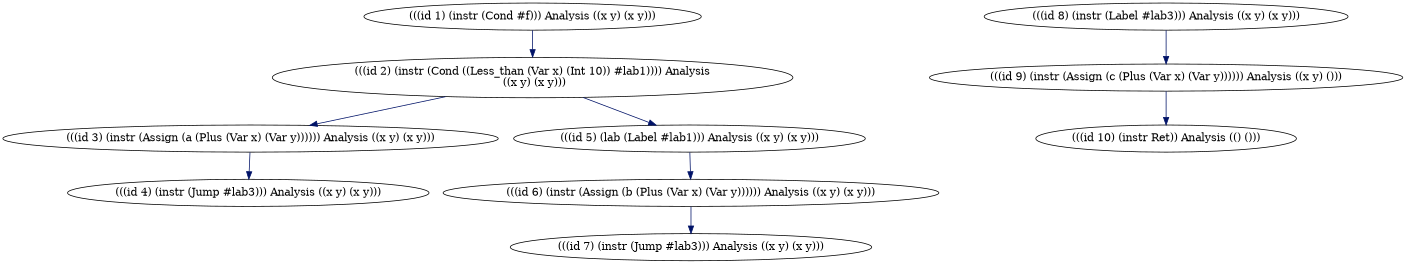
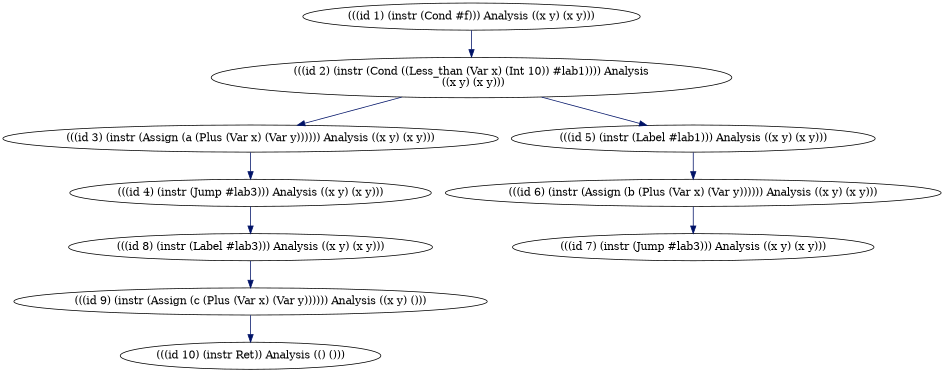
node "(((id 5) (lab (Label #lab1))) Analysis ((x y) (x y)))": label "(((id 5) (lab (Label #lab1))) Analysis ((x y) (x y)))" -> "(((id 5) (instr (Label #lab1))) Analysis ((x y) (x y)))"
edge "(((id 4) (instr (Jump #lab3))) Analysis ((x y) (x y)))" -> "(((id 8) (instr (Label #lab3))) Analysis ((x y) (x y)))": added
